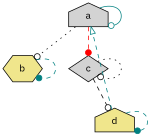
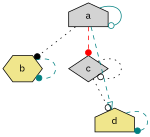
edge "a" -> "b": arrowhead odot -> dot
edge "d" -> "a": reversed
edge "c" -> "d": style dashed -> dotted
